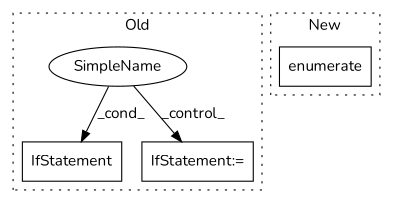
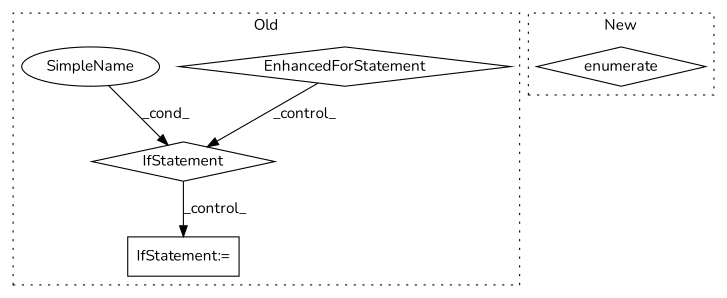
node "enumerate": shape box -> diamond
node "EnhancedForStatement": added
edge "SimpleName" -> "IfStatement:=": now "IfStatement" -> "IfStatement:="
node "IfStatement": shape box -> diamond
